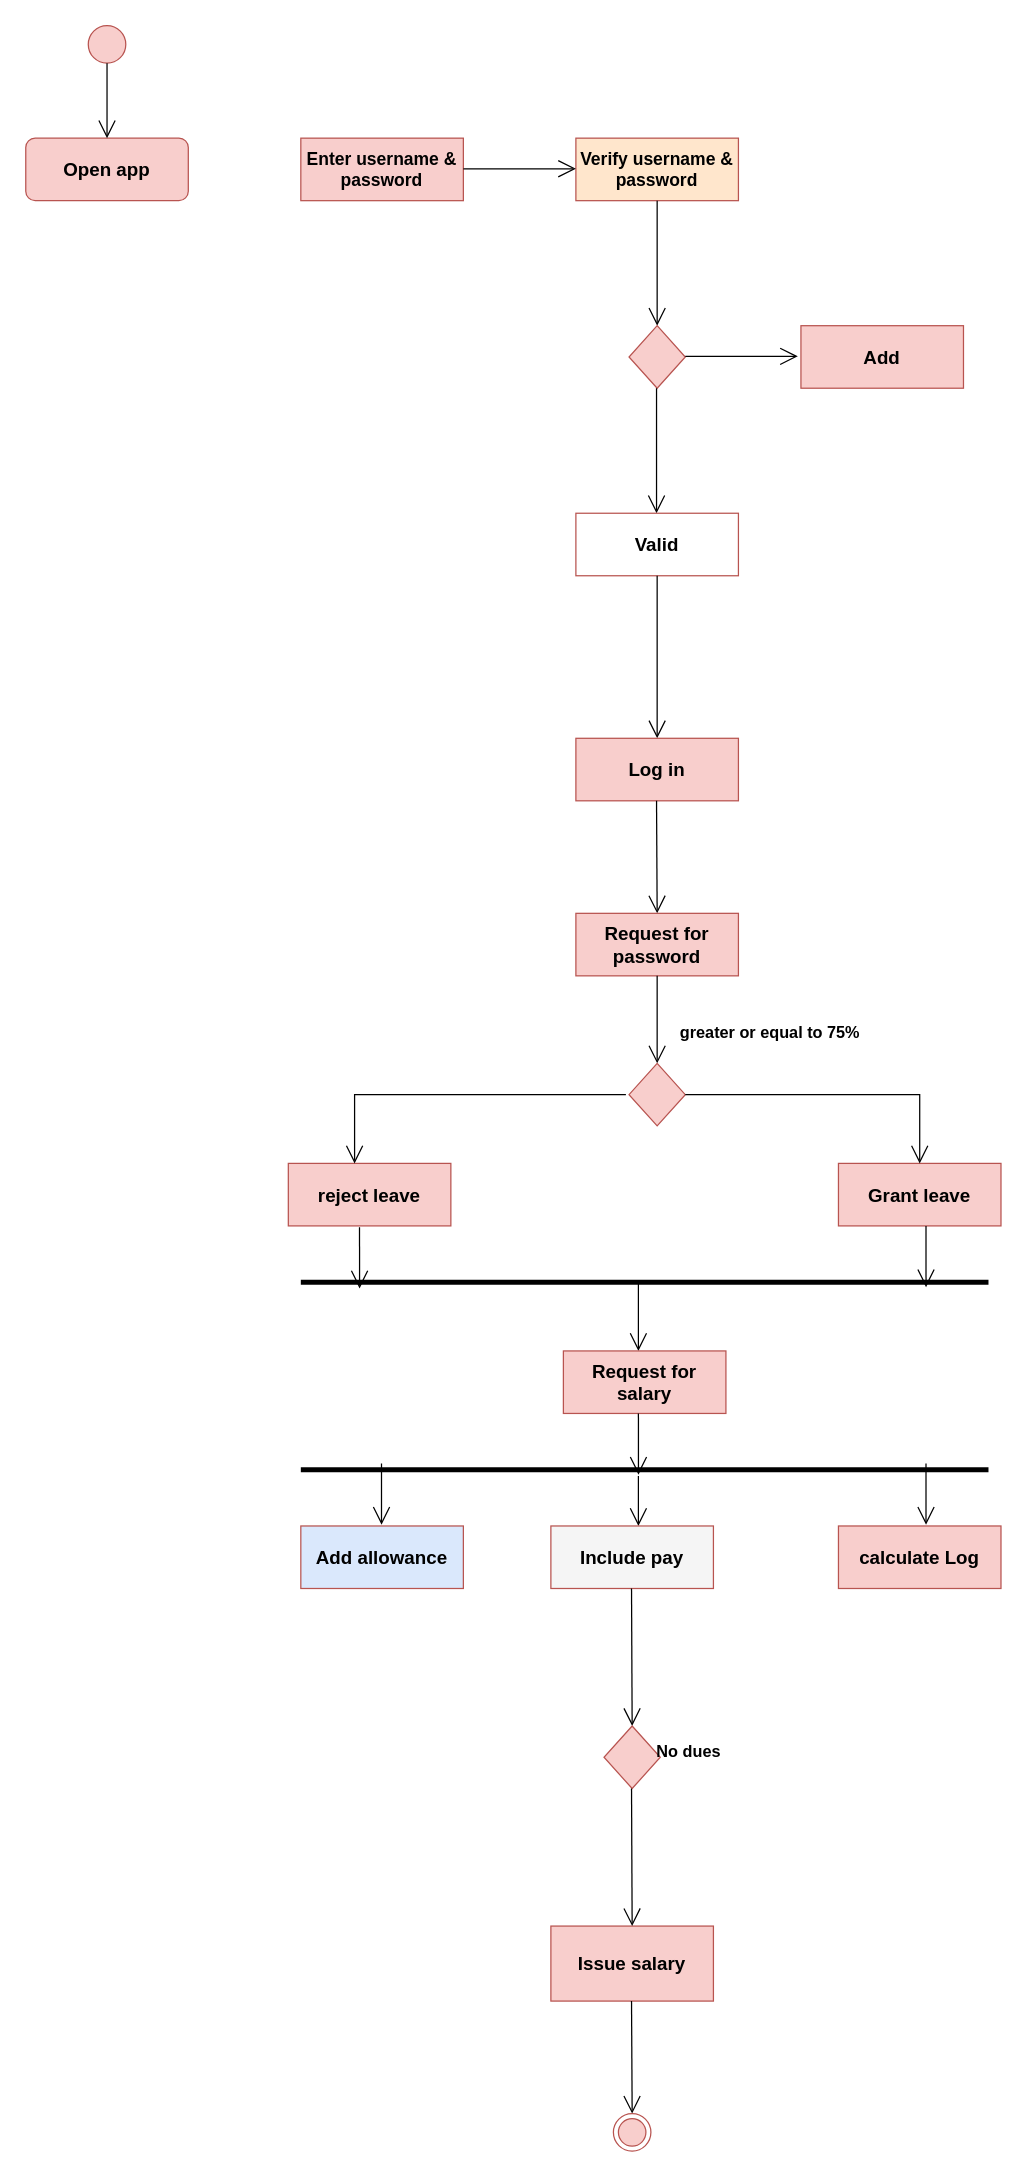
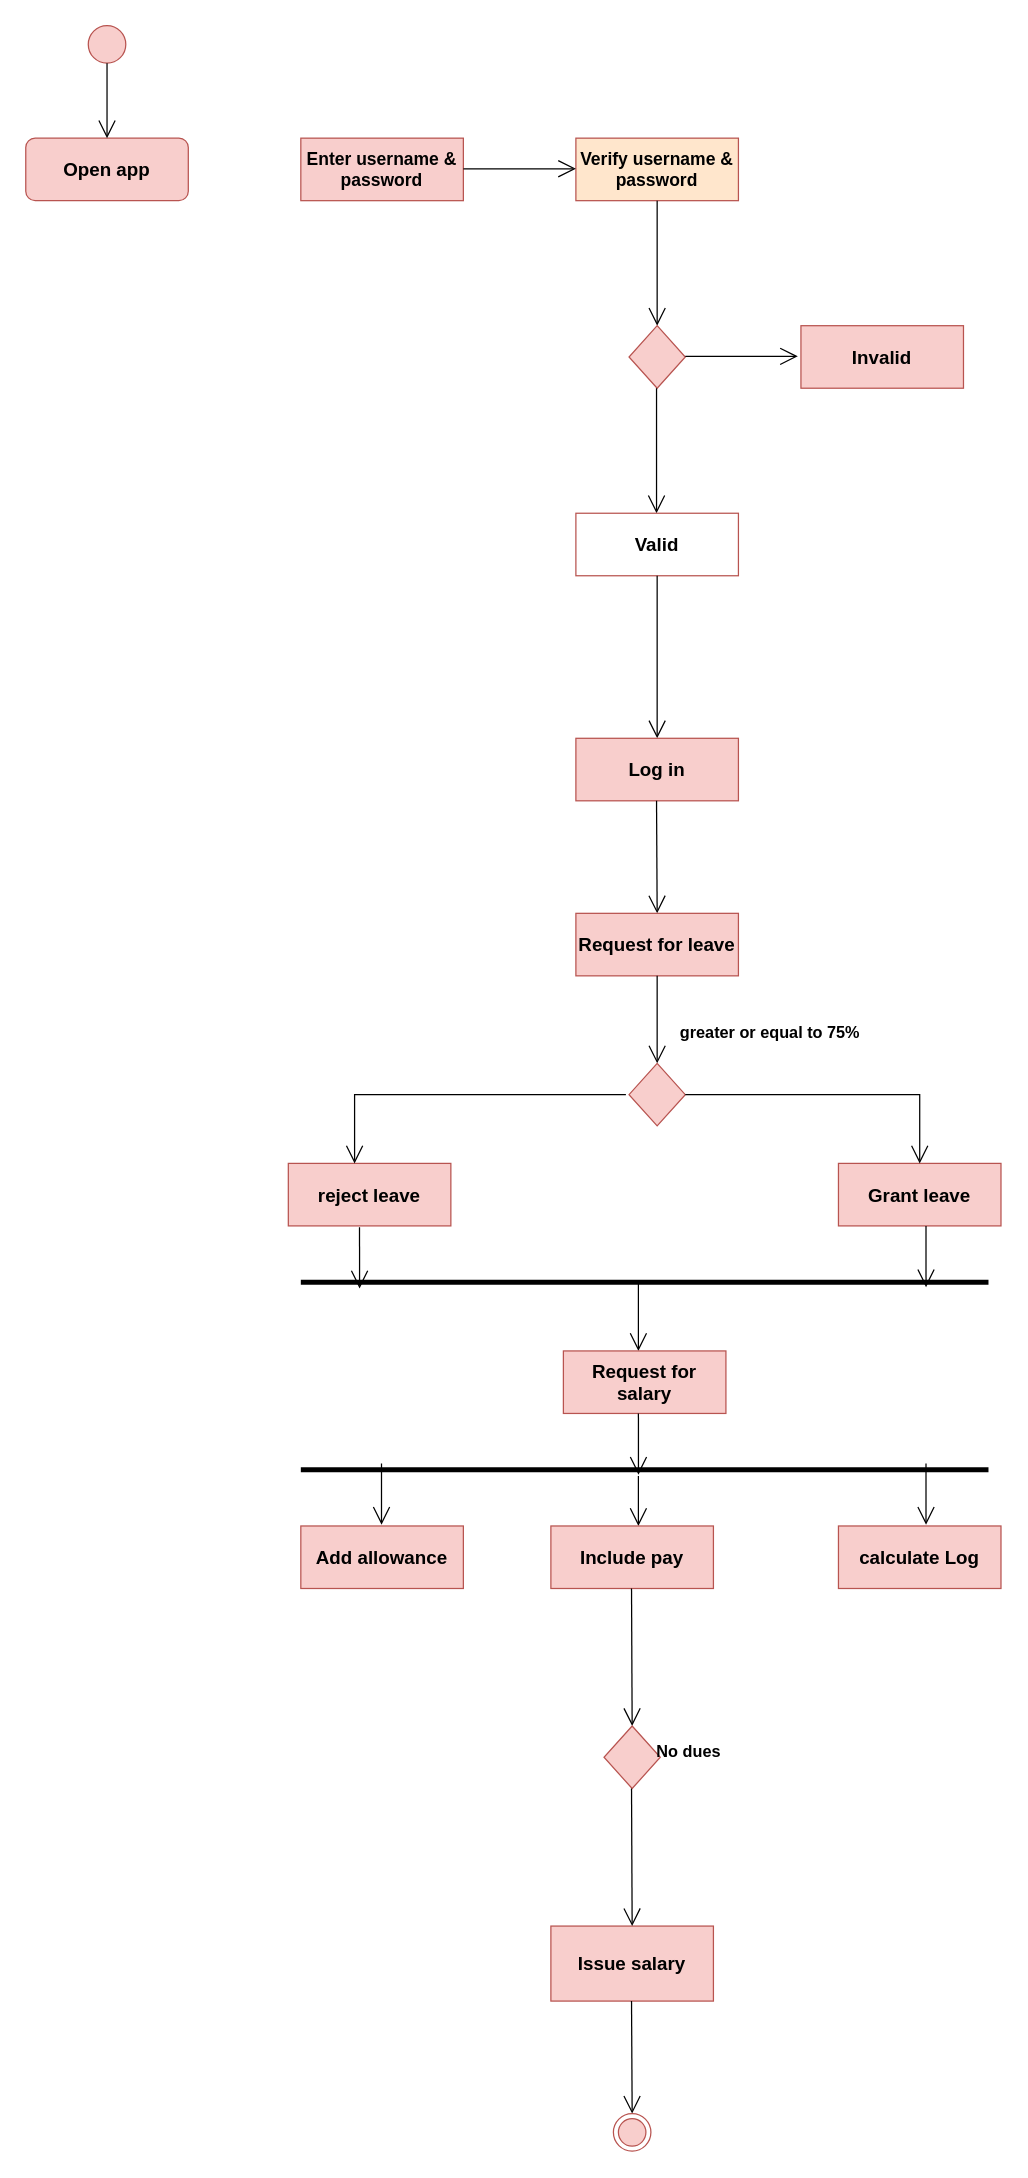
node "Add": label "Add" -> "Invalid"
node "Request for password": label "Request for password" -> "Request for leave"
node "Add allowance": fillcolor #dae8fc -> #f8cecc
node "Include pay": fillcolor #f5f5f5 -> #f8cecc
